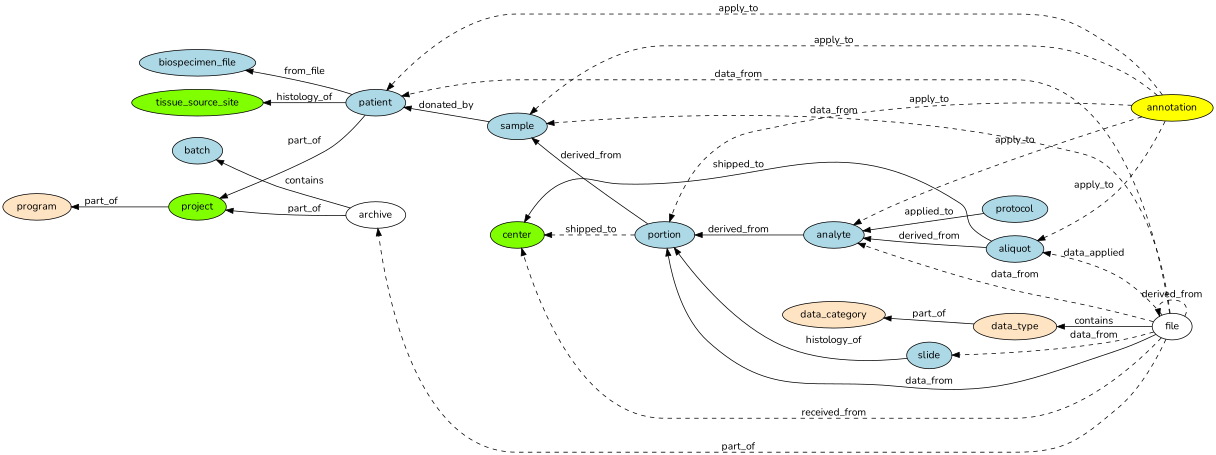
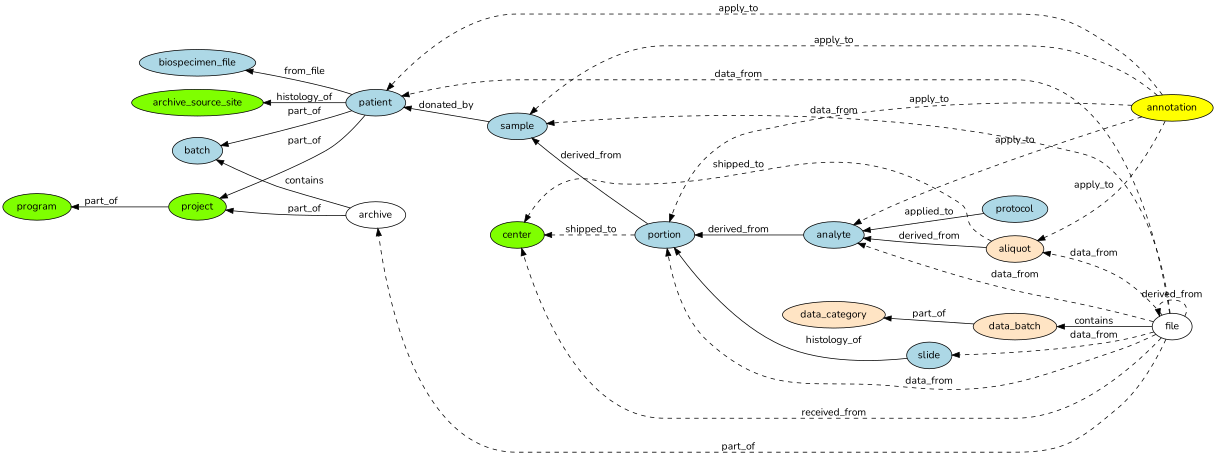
node "tissue_source_site": label "tissue_source_site" -> "archive_source_site"
edge "patient" -> "batch": added, label "part_of"
edge "aliquot" -> "center": style solid -> dashed
node "program": fillcolor bisque -> chartreuse
node "aliquot": fillcolor lightblue -> bisque
edge "file" -> "aliquot": label "data_applied" -> "data_from"
node "data_type": label "data_type" -> "data_batch"
edge "file" -> "portion": style solid -> dashed
